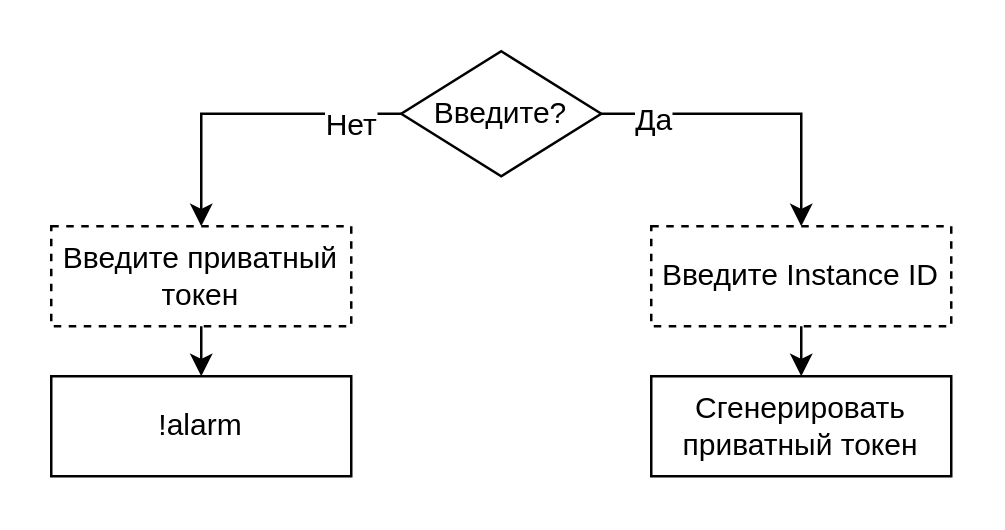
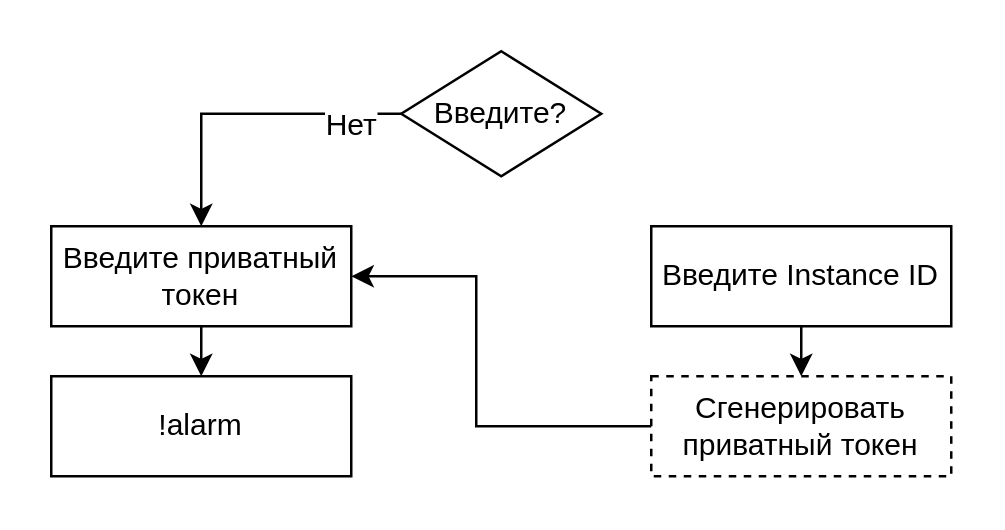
edge "Введите?" -> "Введите Instance ID": removed, label "Да"
node "Введите приватный токен": style dashed -> solid
node "Введите Instance ID": style dashed -> solid
edge "Сгенерировать приватный токен" -> "Введите приватный токен": added
node "Сгенерировать приватный токен": style solid -> dashed
